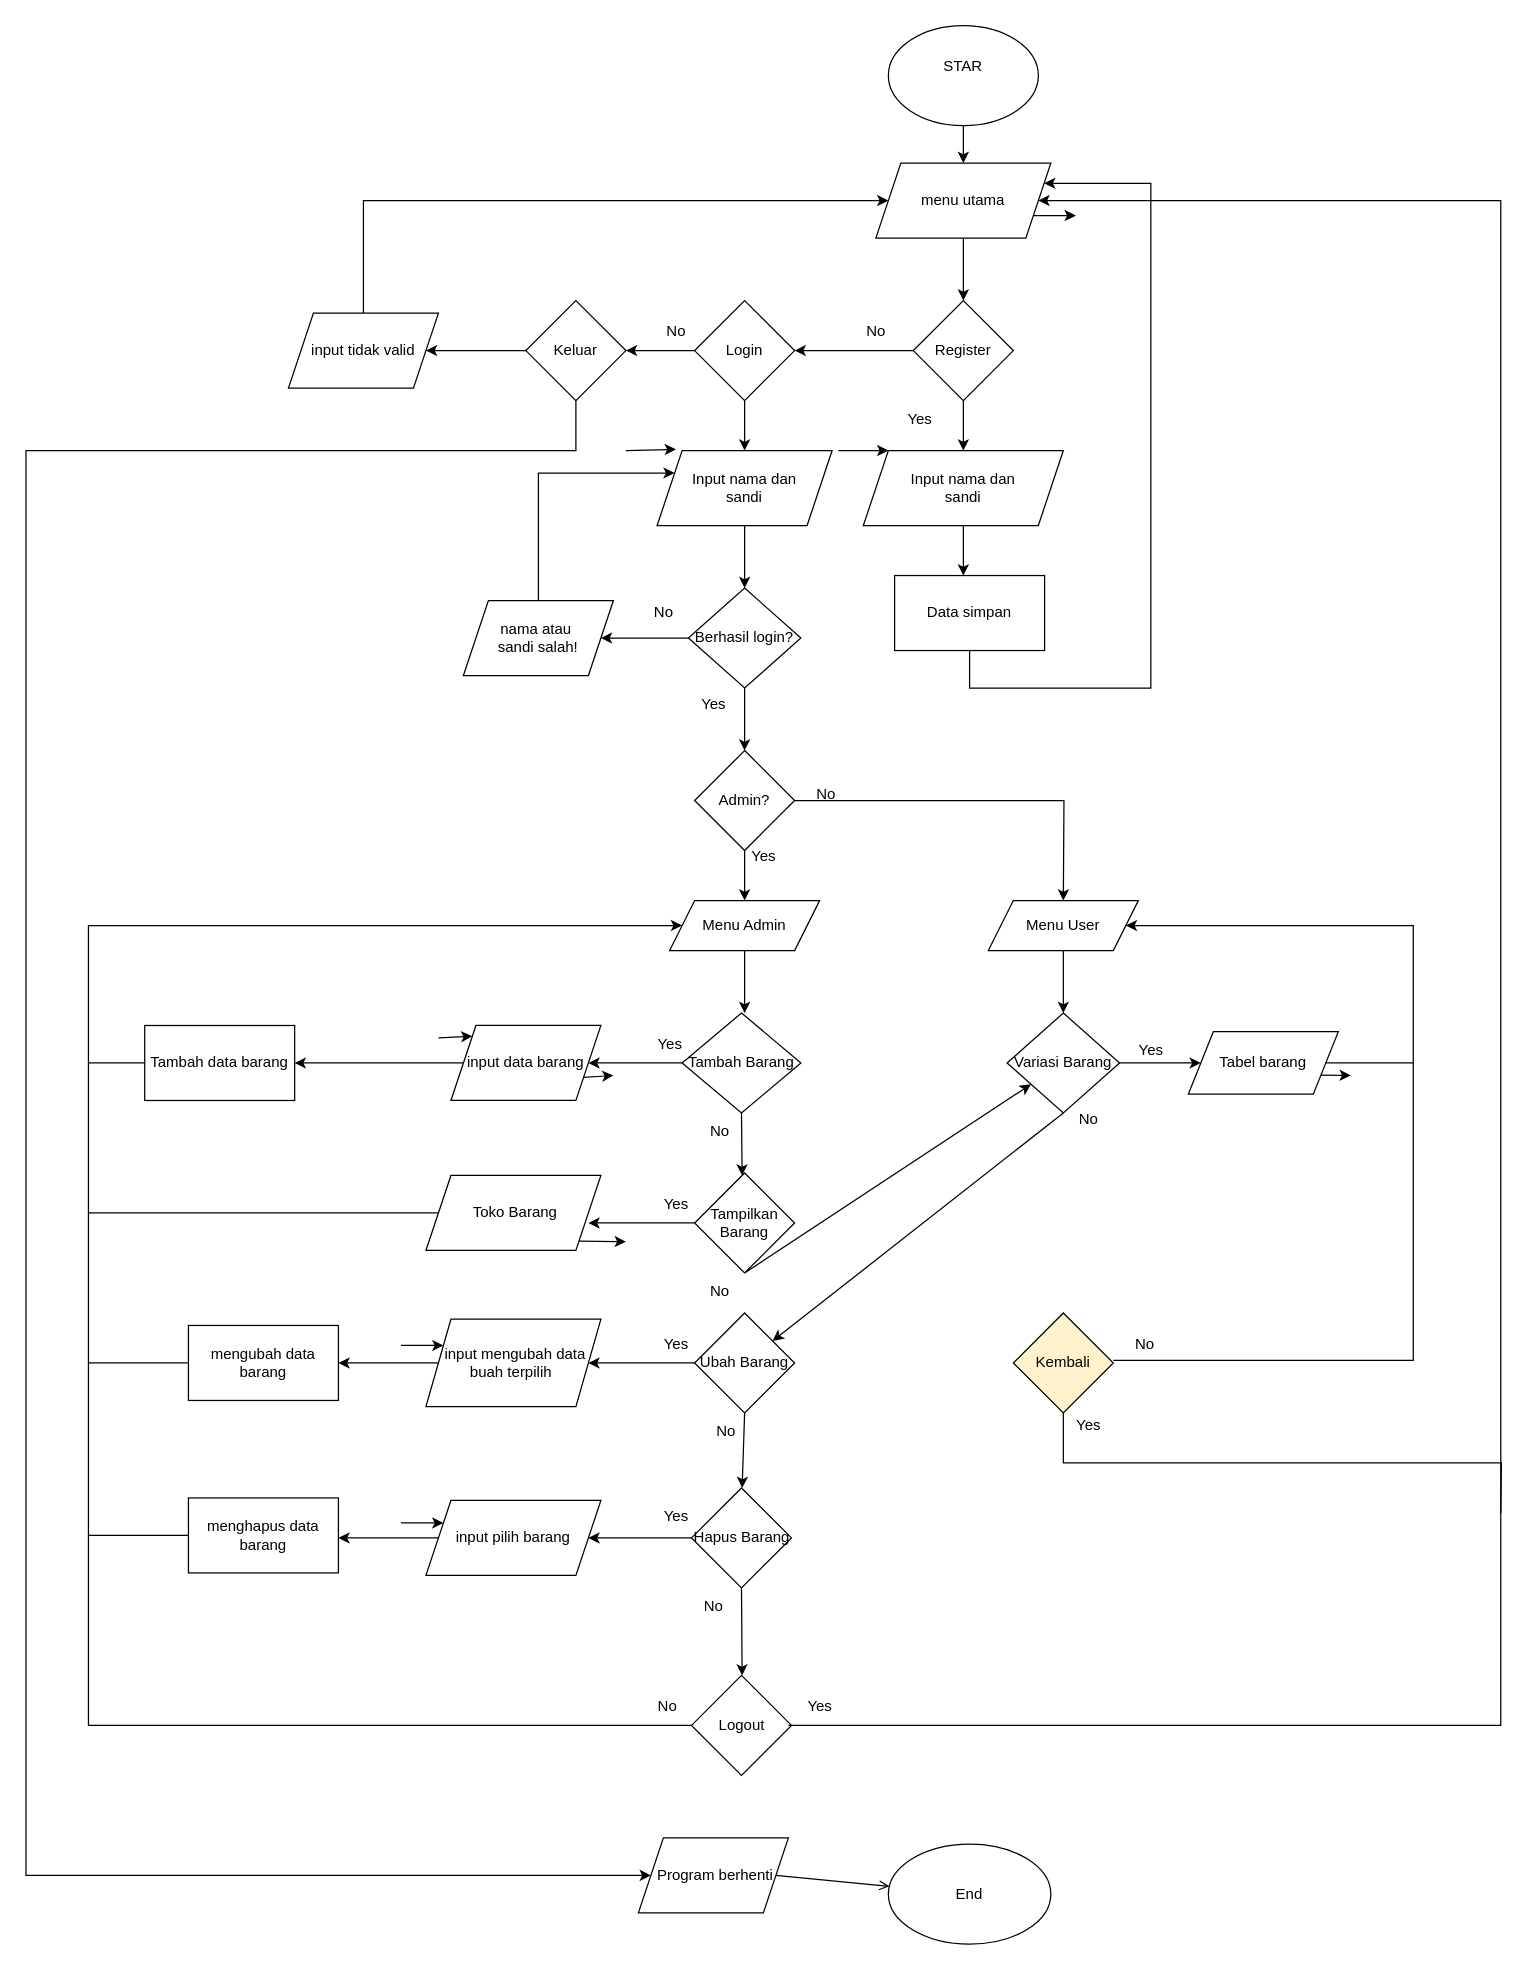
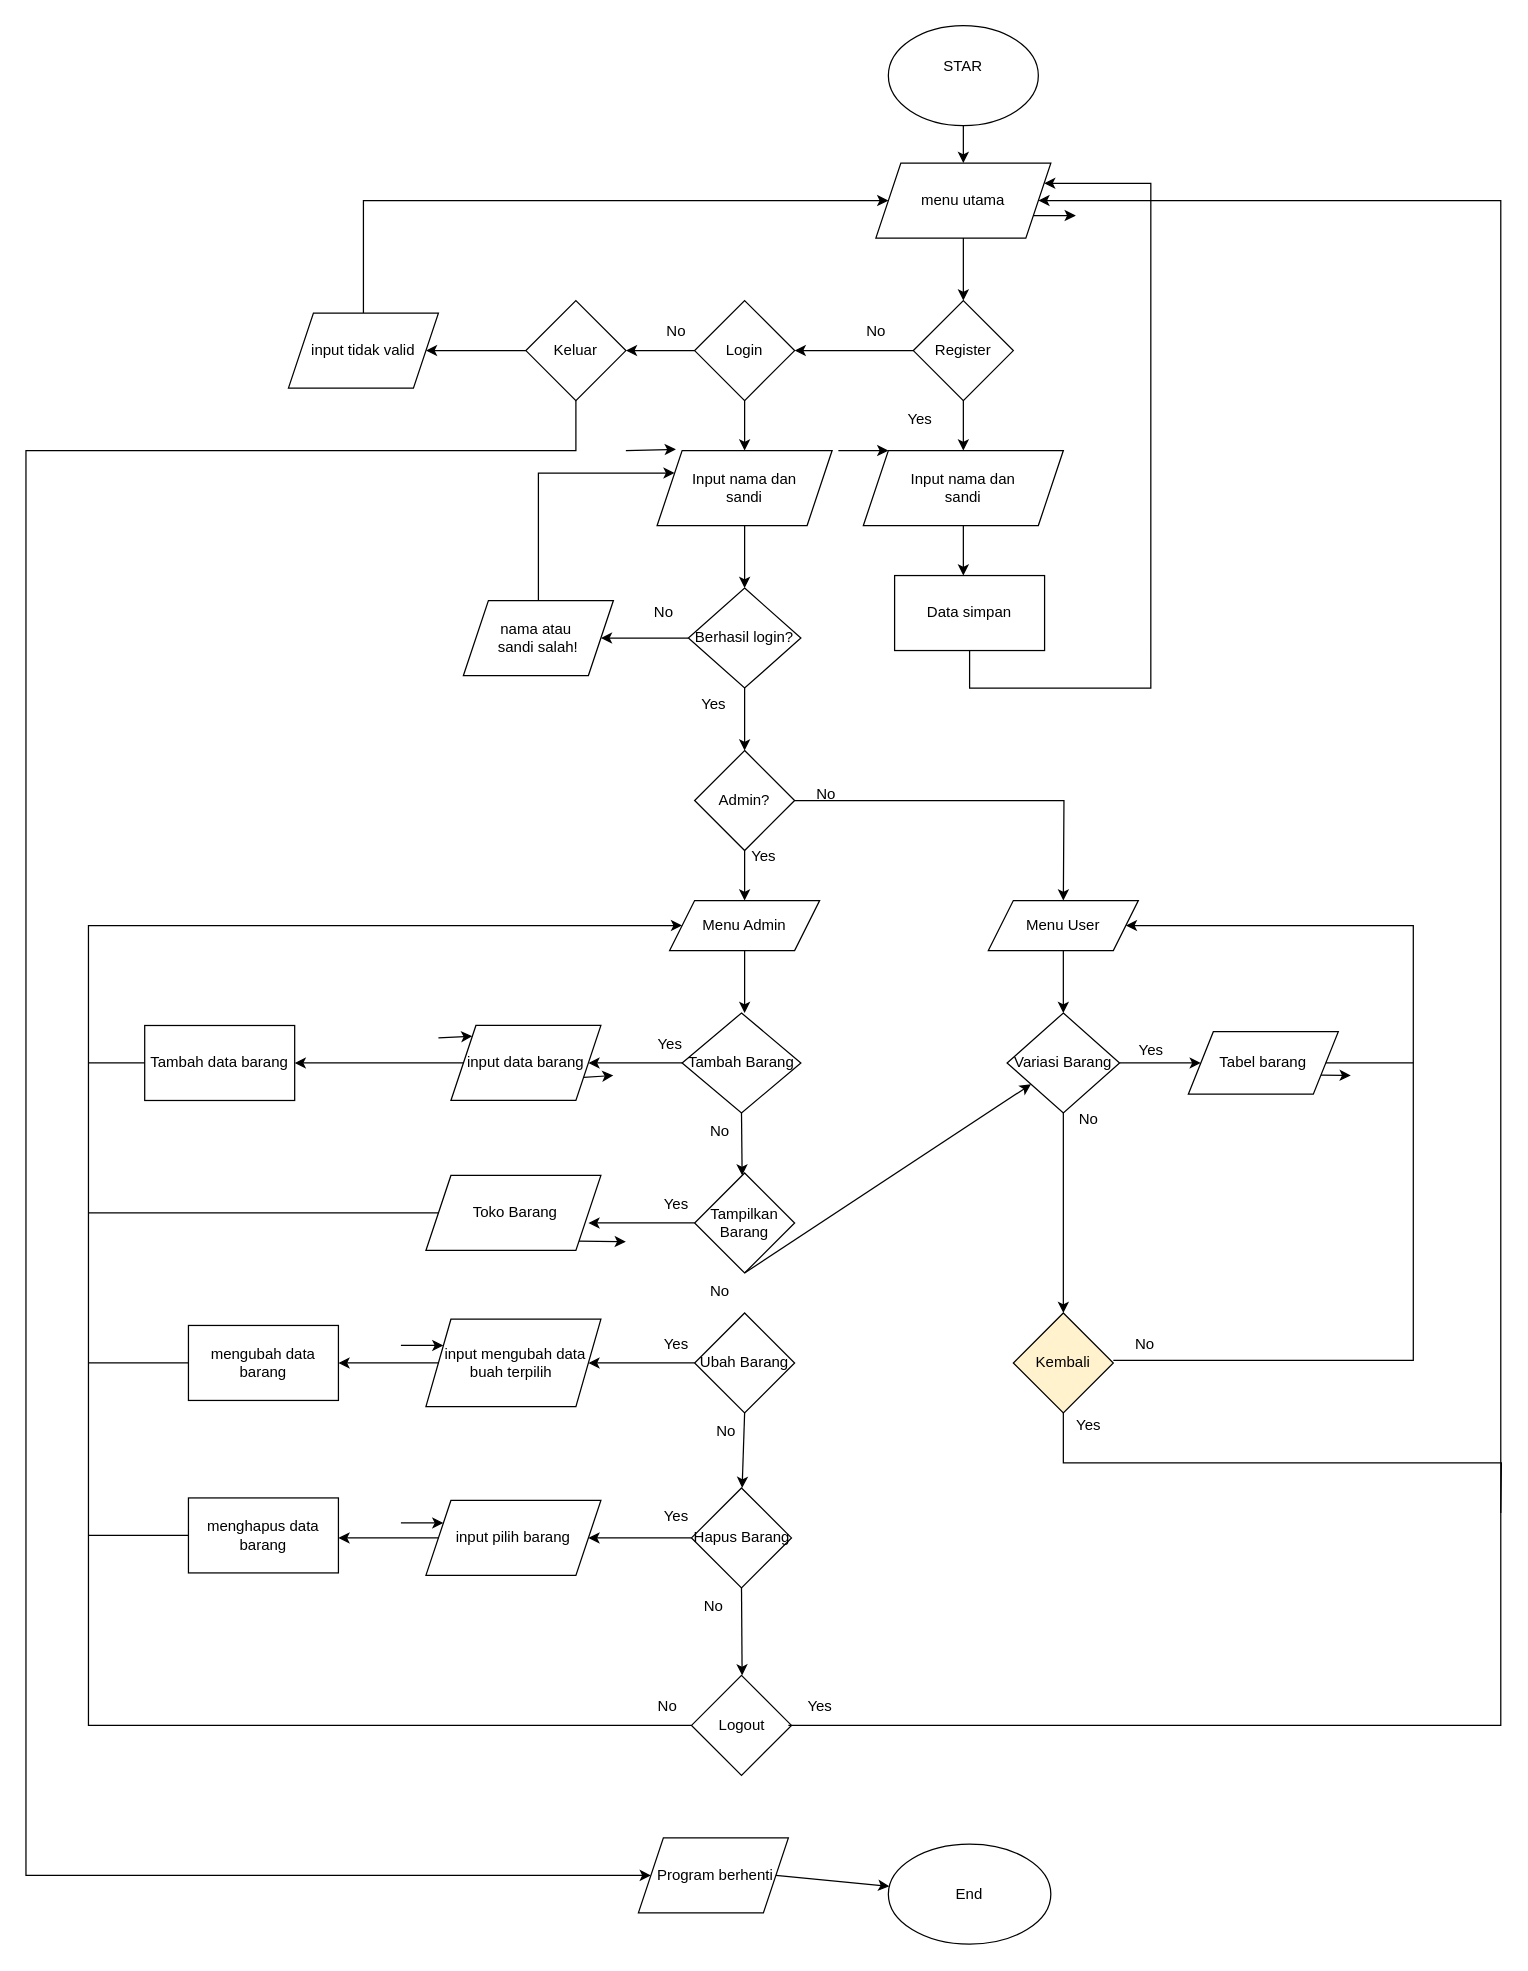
edge "Variasi Barang" -> "Ubah Barang": now "Variasi Barang" -> "Kembali"
edge "Program berhenti" -> "End": arrowhead open -> classic
